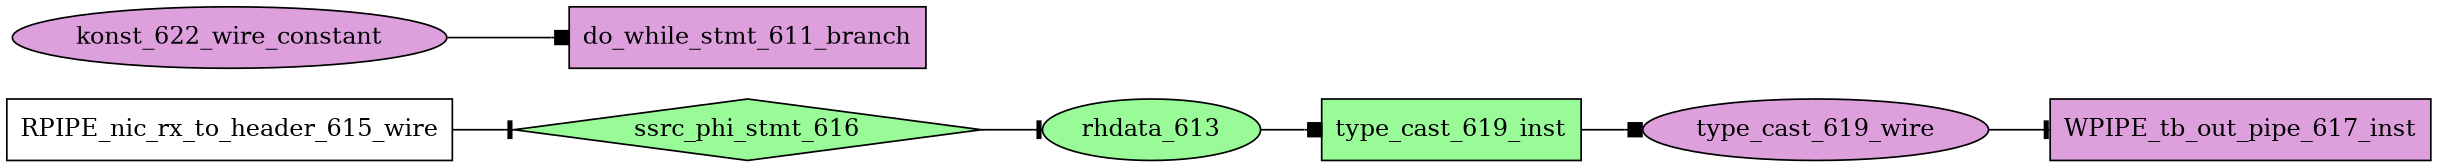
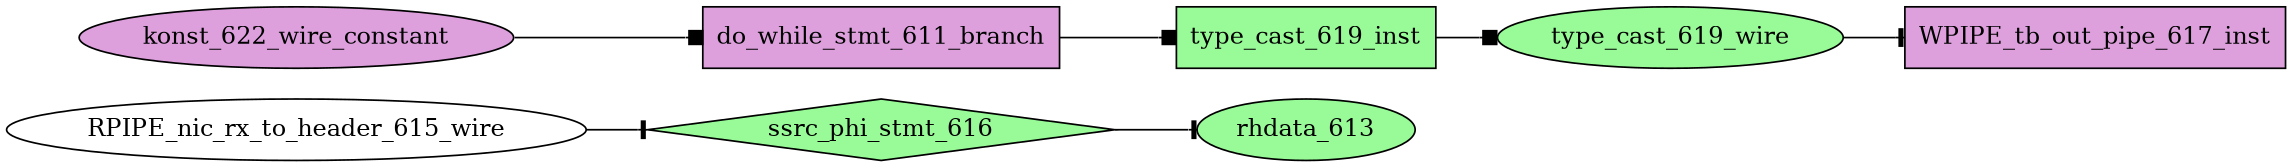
node "RPIPE_nic_rx_to_header_615_wire": shape box -> ellipse
edge "rhdata_613" -> "type_cast_619_inst": now "do_while_stmt_611_branch" -> "type_cast_619_inst"
node "type_cast_619_wire": fillcolor plum -> palegreen
